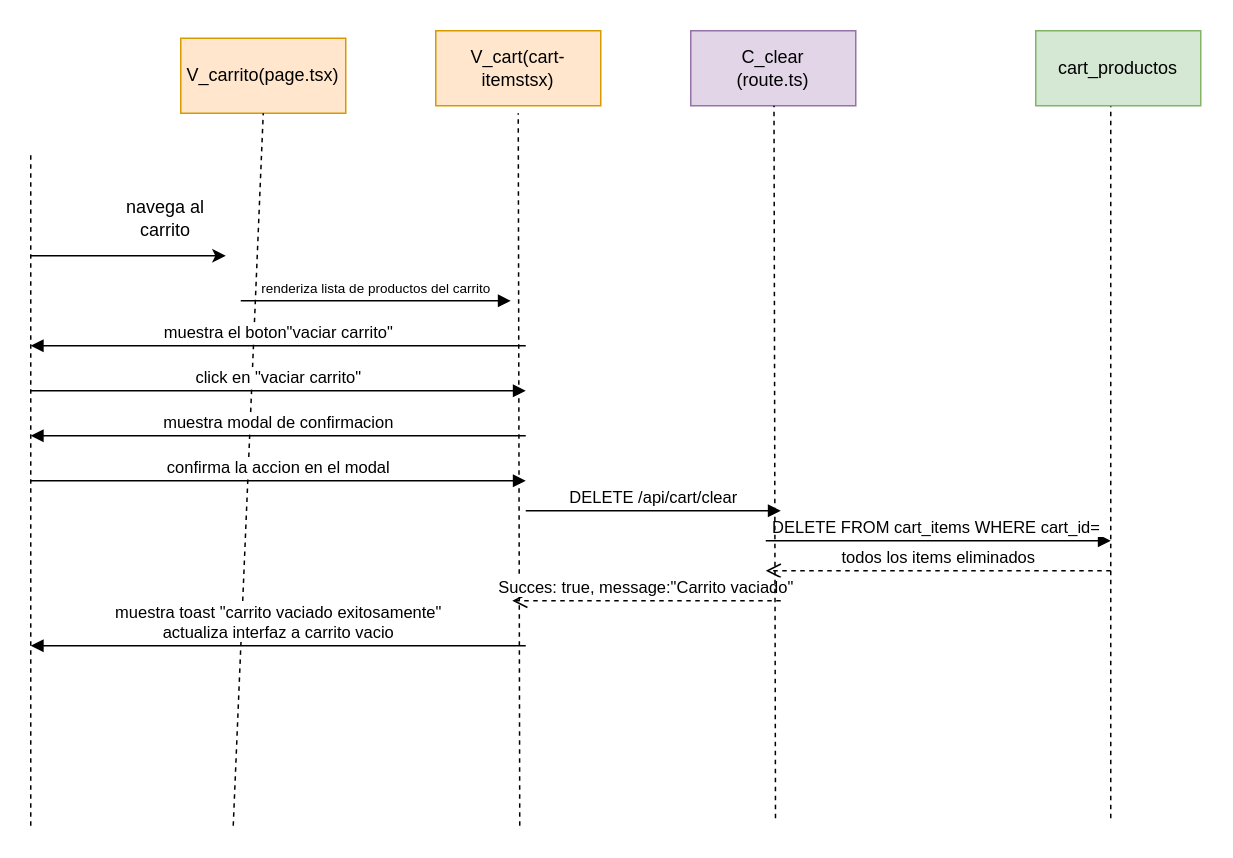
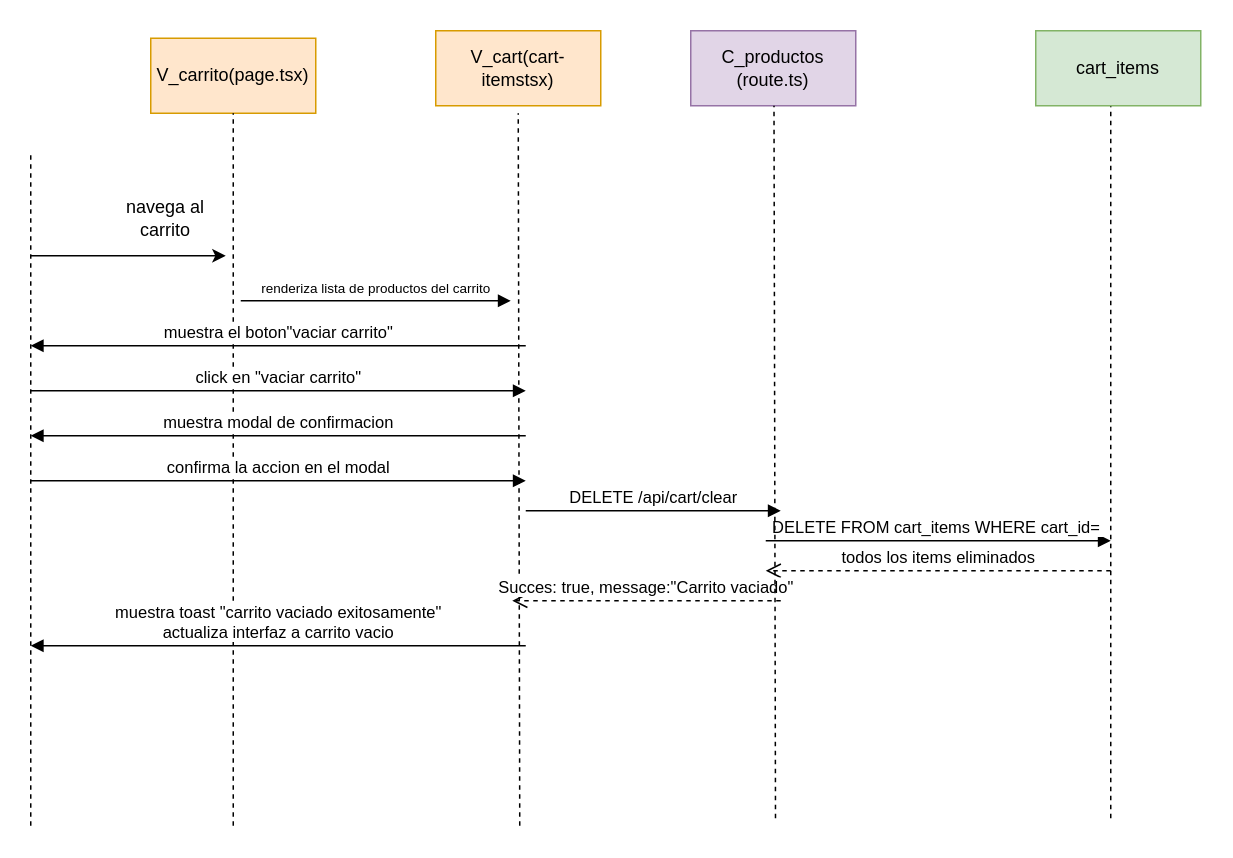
node "C_clear (route.ts)": label "C_clear (route.ts)" -> "C_productos (route.ts)"
node "cart_productos": label "cart_productos" -> "cart_items"
node "V_carrito(page.tsx)": moved (263, 76) -> (233, 76)
